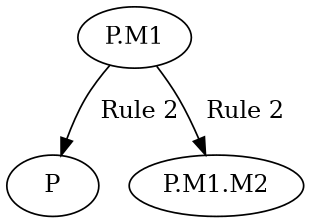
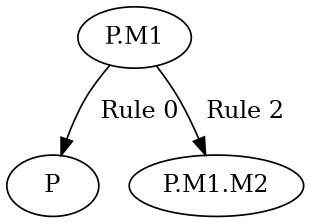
edge "P.M1" -> "P": label "  Rule 2" -> "  Rule 0"
